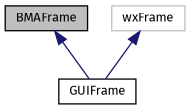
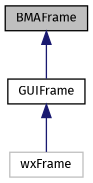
edge "GUIFrame" -> "wxFrame": reversed
